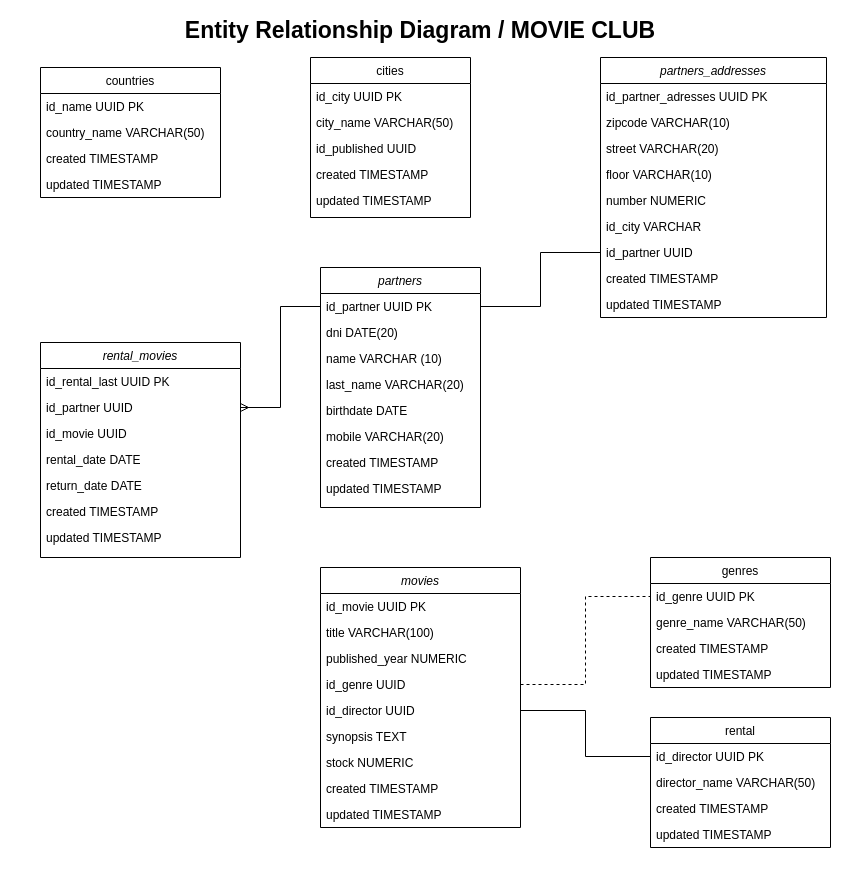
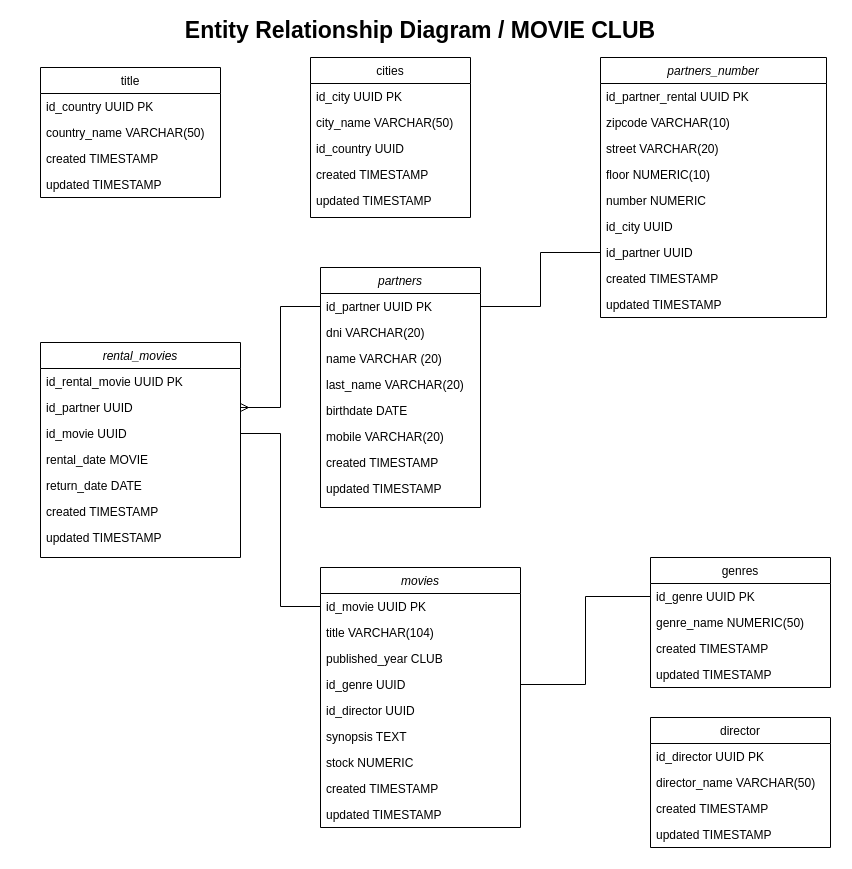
node "partners_addresses": label "partners_addresses" -> "partners_number"
node "countries": label "countries" -> "title"
node "id_partner_adresses UUID PK": label "id_partner_adresses UUID PK" -> "id_partner_rental UUID PK"
node "id_name UUID PK": label "id_name UUID PK" -> "id_country UUID PK"
node "id_published UUID": label "id_published UUID" -> "id_country UUID"
node "floor VARCHAR(10)": label "floor VARCHAR(10)" -> "floor NUMERIC(10)"
node "id_city VARCHAR": label "id_city VARCHAR" -> "id_city UUID"
node "dni DATE(20)": label "dni DATE(20)" -> "dni VARCHAR(20)"
node "name VARCHAR (10)": label "name VARCHAR (10)" -> "name VARCHAR (20)"
node "id_rental_last UUID PK": label "id_rental_last UUID PK" -> "id_rental_movie UUID PK"
node "rental_date DATE": label "rental_date DATE" -> "rental_date MOVIE"
edge "id_movie UUID" -- "id_movie UUID PK": added
node "genre_name VARCHAR(50)": label "genre_name VARCHAR(50)" -> "genre_name NUMERIC(50)"
node "title VARCHAR(100)": label "title VARCHAR(100)" -> "title VARCHAR(104)"
edge "id_genre UUID PK" -- "id_genre UUID": style dashed -> solid
node "published_year NUMERIC": label "published_year NUMERIC" -> "published_year CLUB"
node "rental": label "rental" -> "director"
edge "id_director UUID" -- "id_director UUID PK": removed
